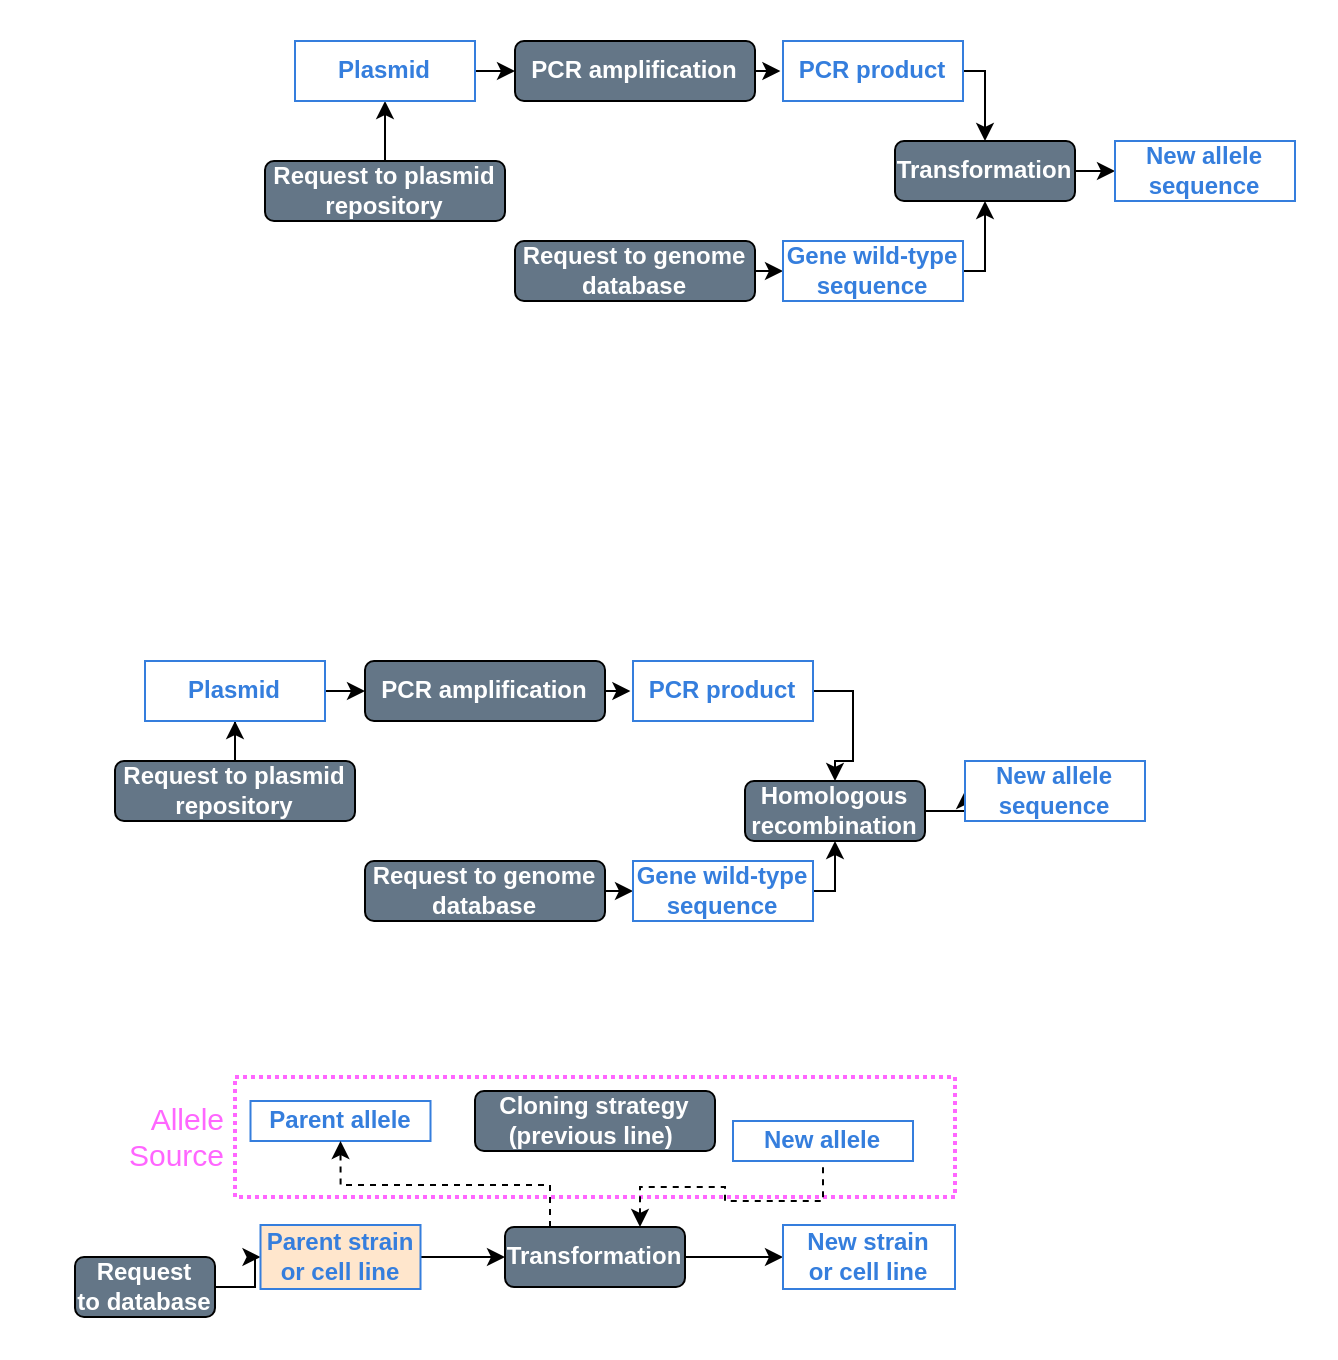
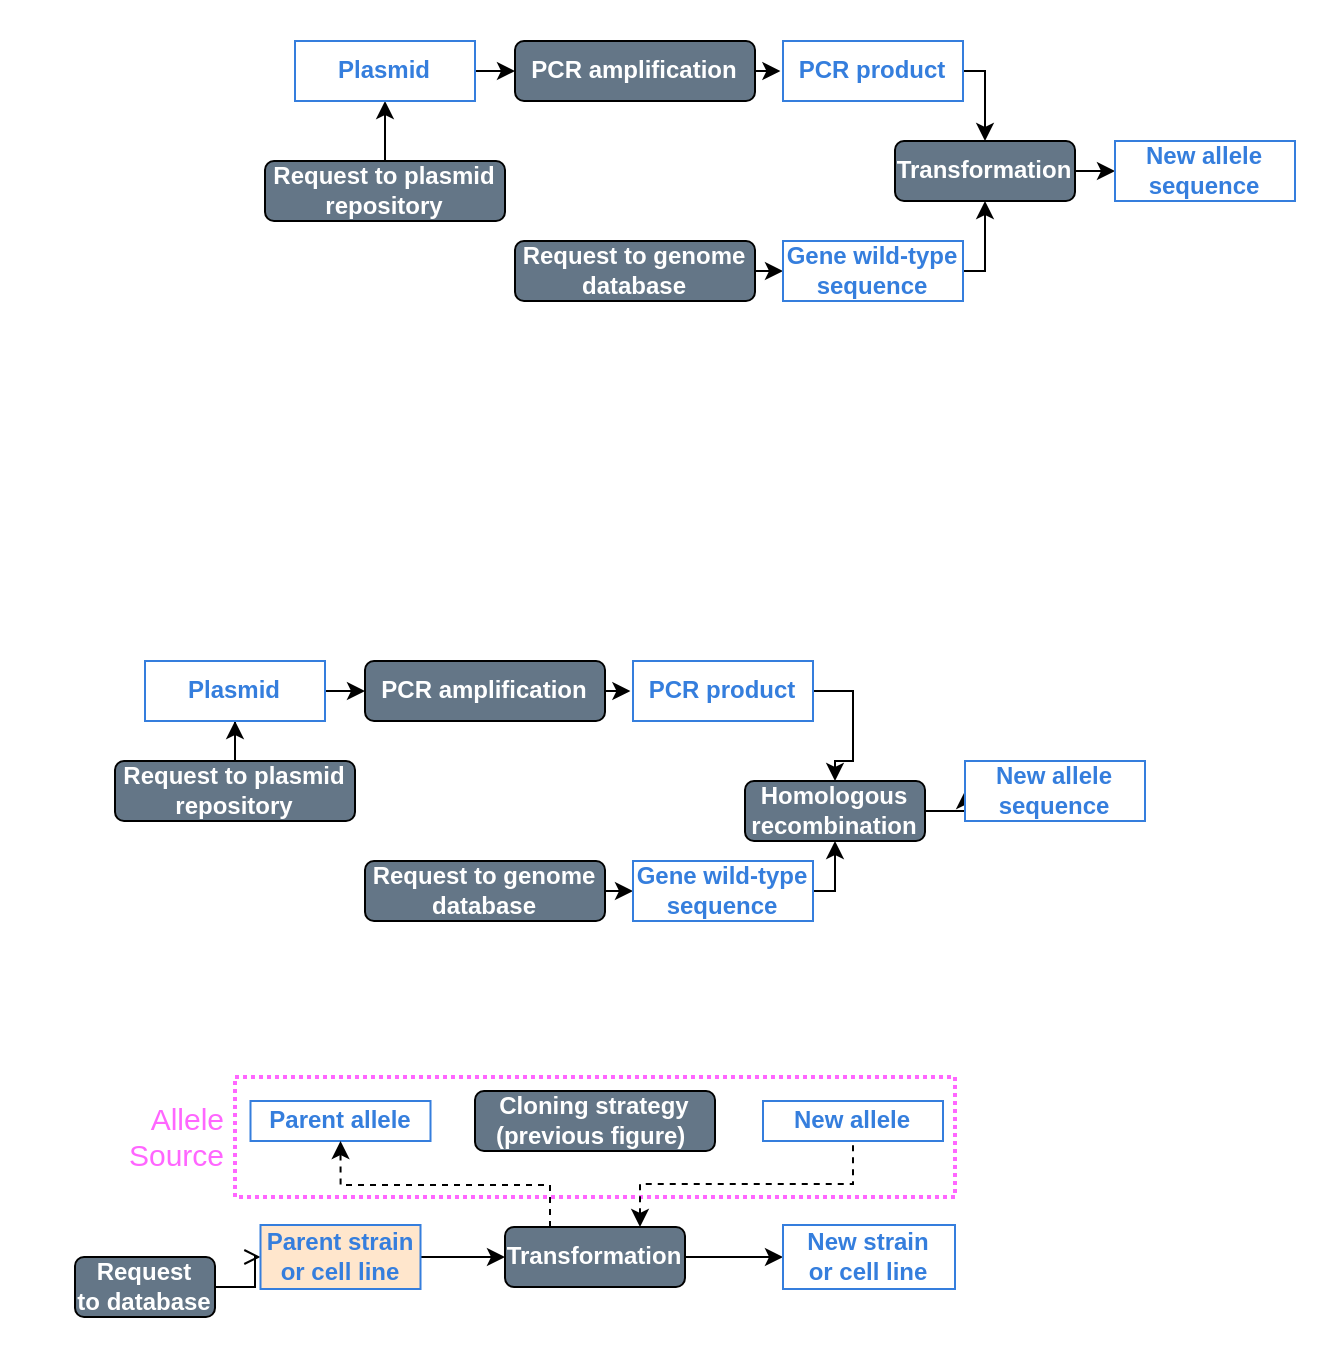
node "Cloning strategy (previous line)": label "Cloning strategy (previous line)" -> "Cloning strategy (previous figure)"
node "New allele": moved (823, 1141) -> (853, 1121)
edge "Request to database" -> "Parent strain or cell line": arrowhead classic -> open
